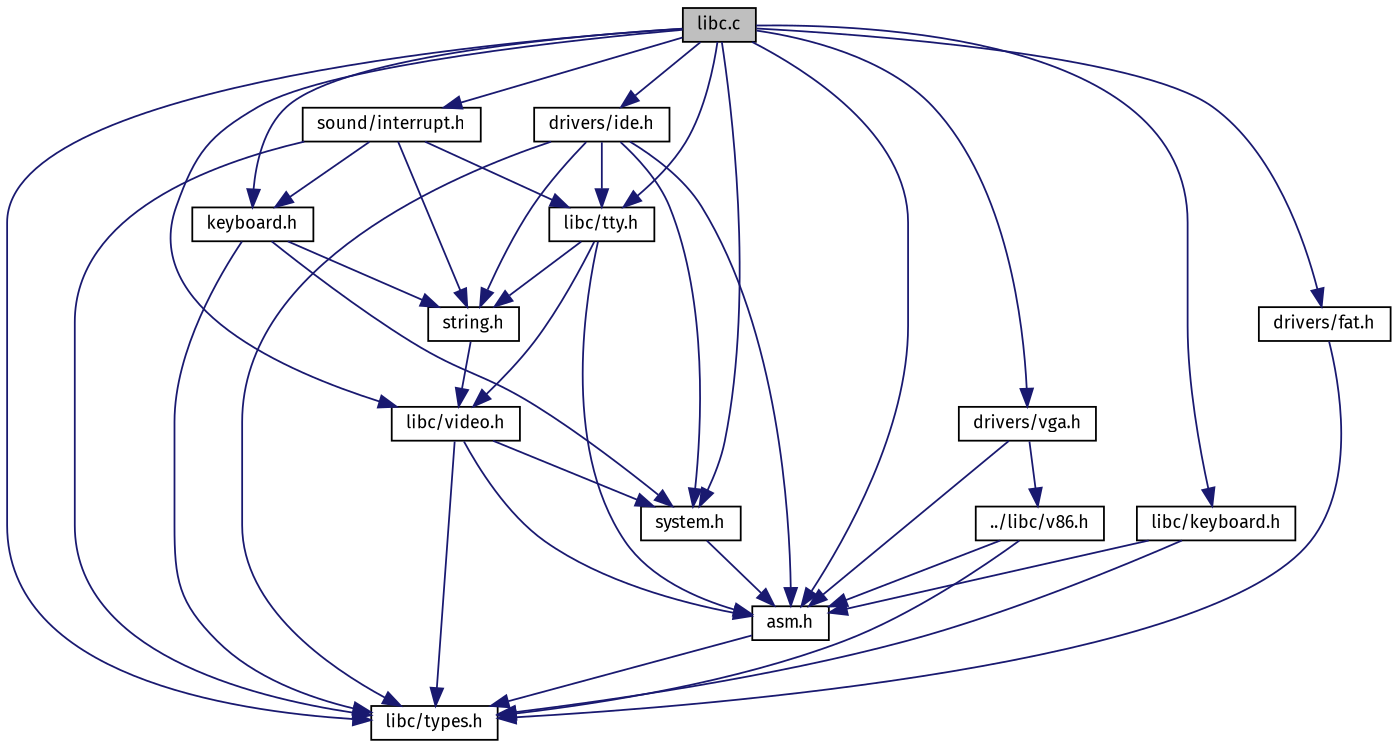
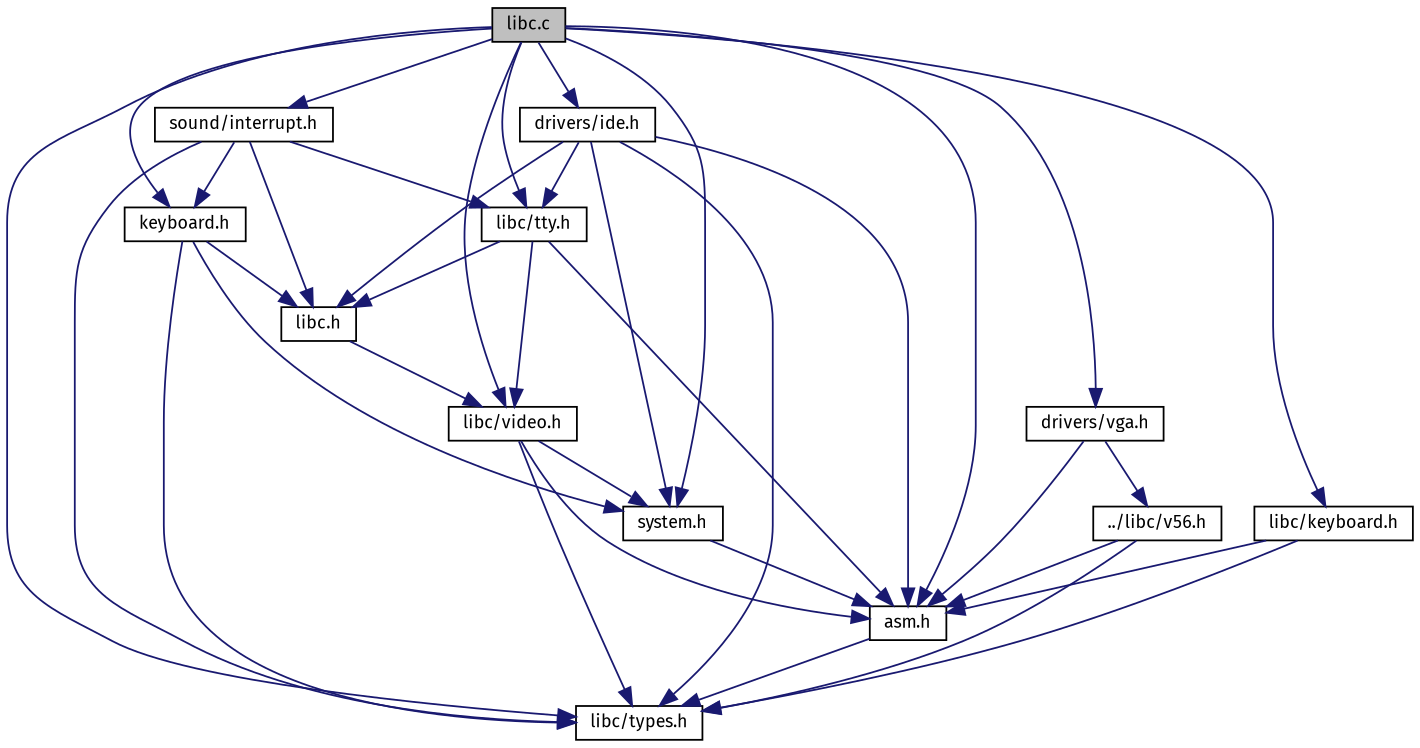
node "string.h": label "string.h" -> "libc.h"
node "drivers/fat.h": removed
node "../libc/v86.h": label "../libc/v86.h" -> "../libc/v56.h"
